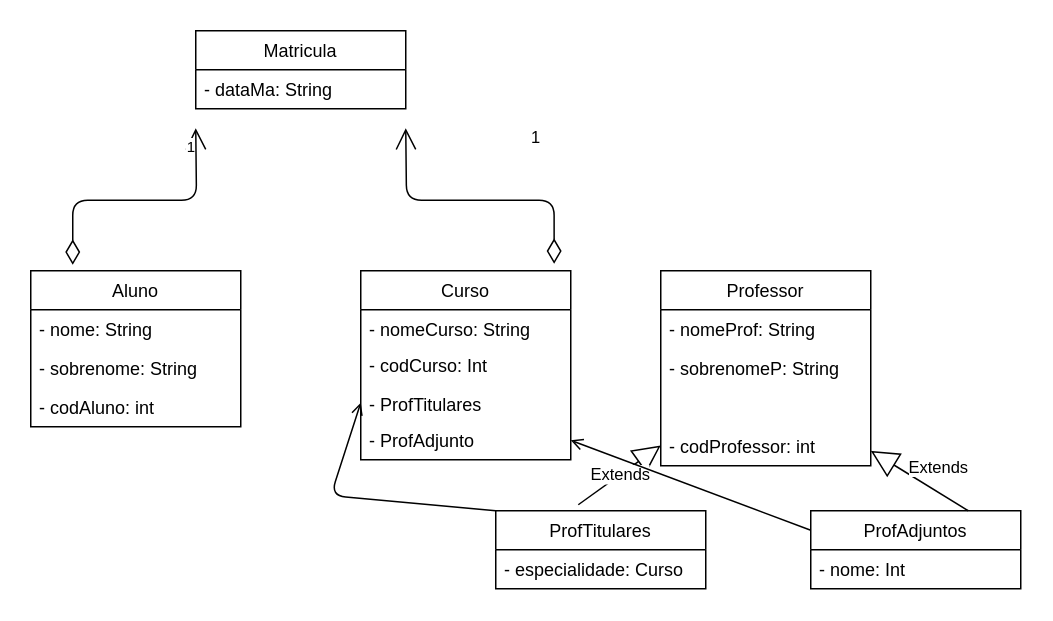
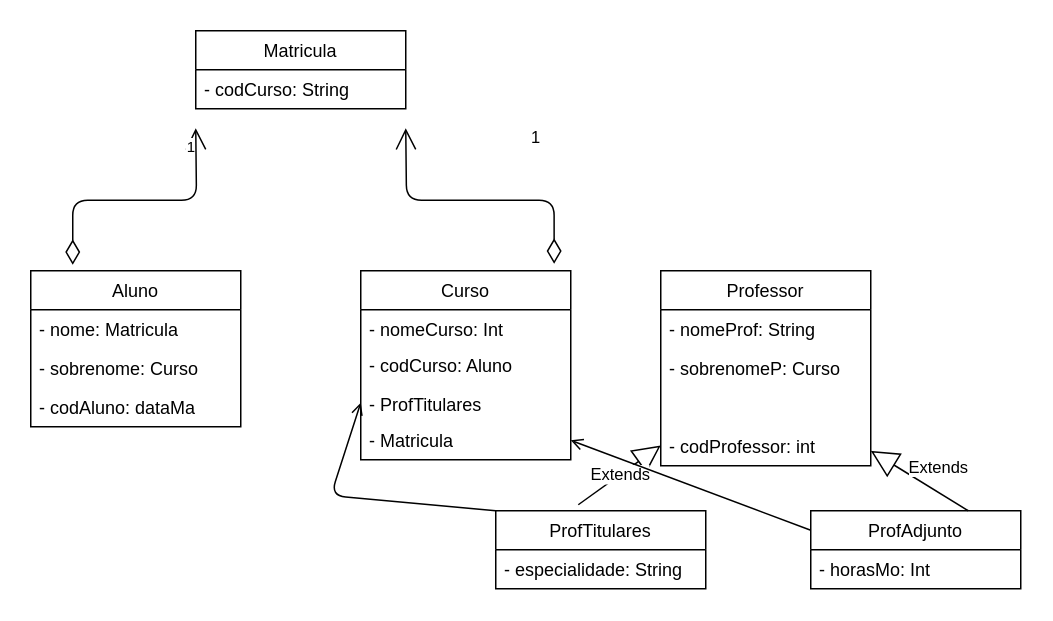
node "- dataMa: String": label "- dataMa: String" -> "- codCurso: String"
node "- nome: String": label "- nome: String" -> "- nome: Matricula"
node "- nomeCurso: String": label "- nomeCurso: String" -> "- nomeCurso: Int"
node "- codCurso: Int": label "- codCurso: Int" -> "- codCurso: Aluno"
node "- sobrenome: String": label "- sobrenome: String" -> "- sobrenome: Curso"
node "- sobrenomeP: String": label "- sobrenomeP: String" -> "- sobrenomeP: Curso"
node "- codAluno: int": label "- codAluno: int" -> "- codAluno: dataMa"
node "- ProfAdjunto": label "- ProfAdjunto" -> "- Matricula"
node "ProfAdjuntos": label "ProfAdjuntos" -> "ProfAdjunto"
node "- especialidade: Curso": label "- especialidade: Curso" -> "- especialidade: String"
node "- nome: Int": label "- nome: Int" -> "- horasMo: Int"
